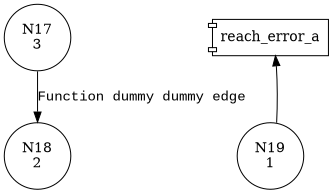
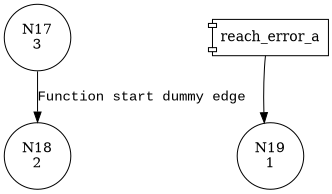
edge "N19 1" -> "reach_error_a": reversed
edge "N17 3" -> "N18 2": label "Function dummy dummy edge" -> "Function start dummy edge"
